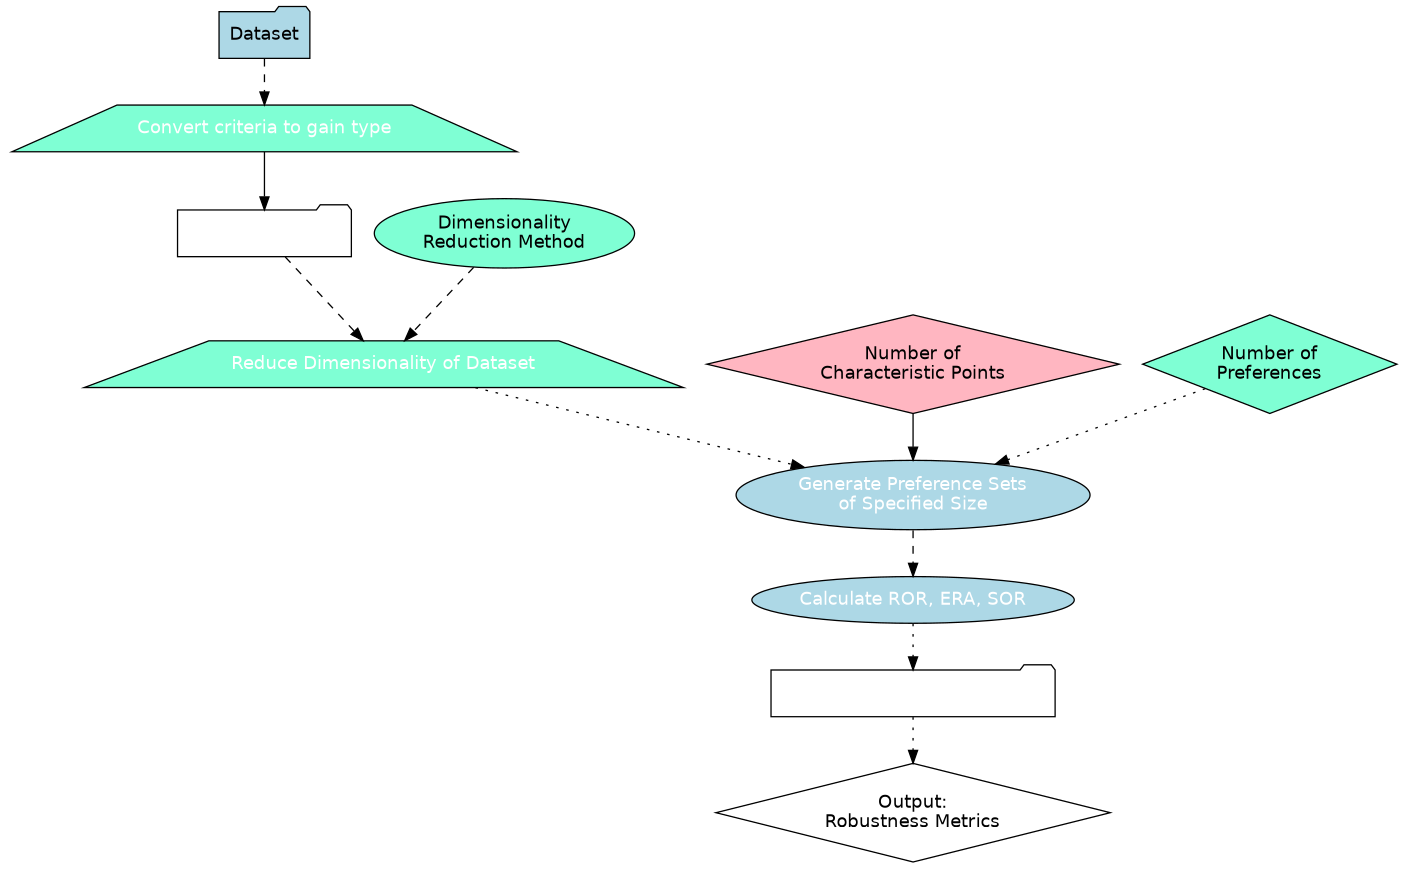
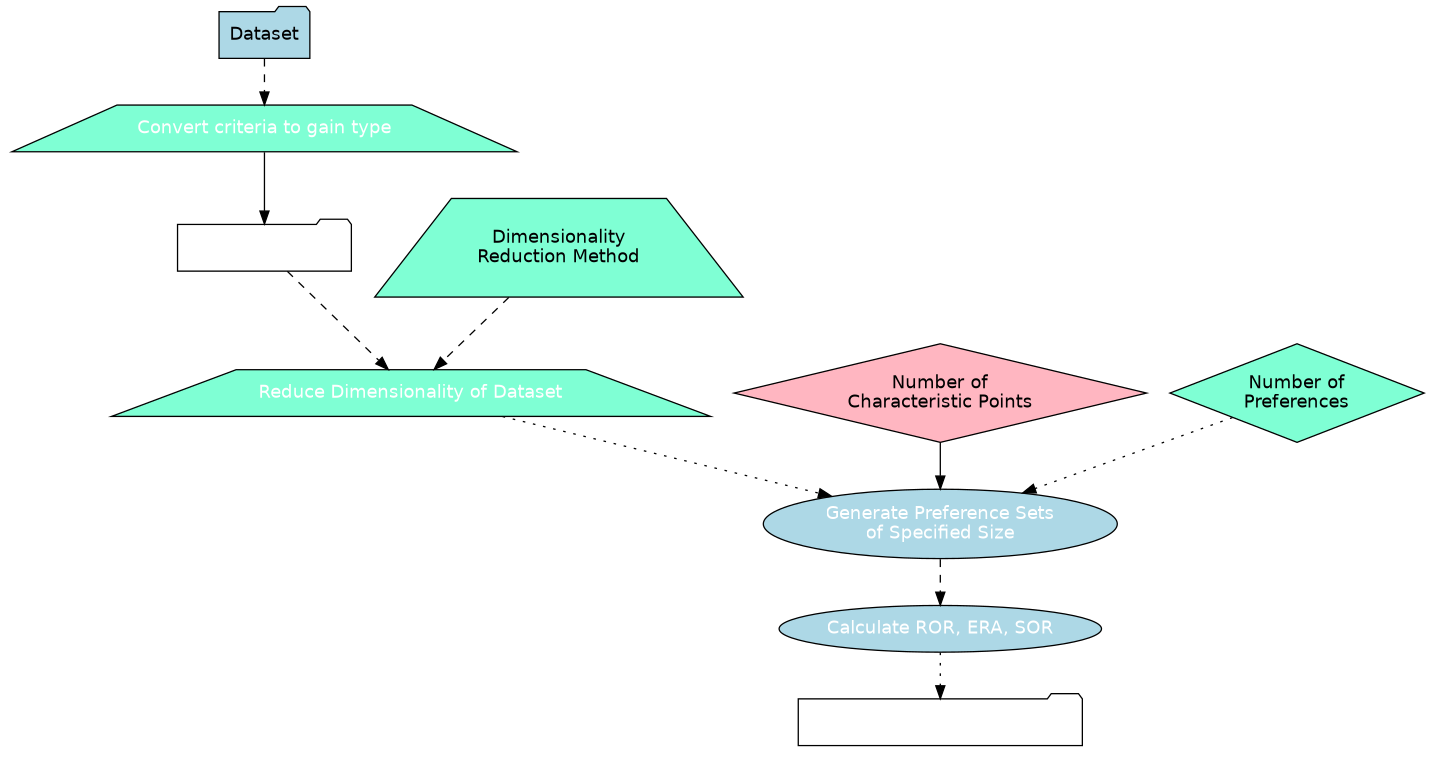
node "Dimensionality Reduction Method": shape ellipse -> trapezium
node "Output: Robustness Metrics": removed
